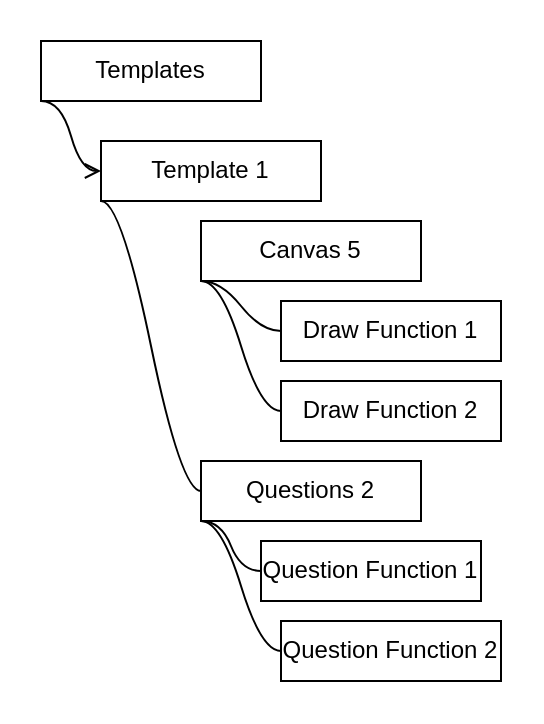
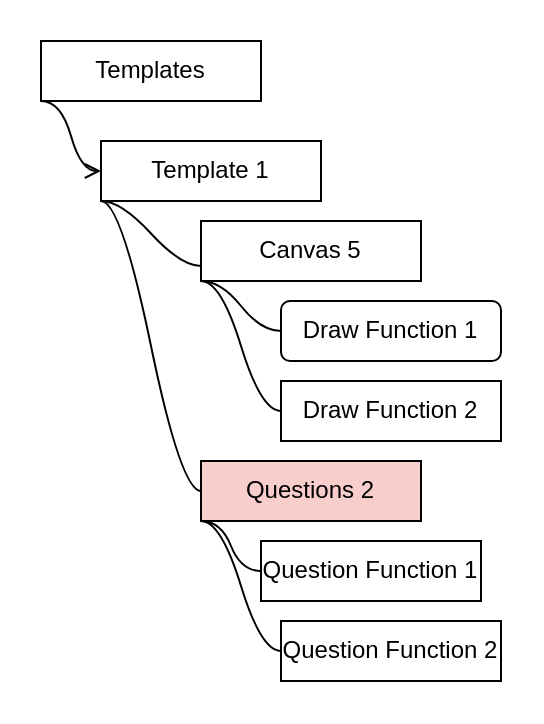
edge "Template 1" -- "Canvas 5": added
node "Draw Function 1": shape rectangle -> rounded rectangle
node "Questions 2": fillcolor #ffffff -> #f8cecc
